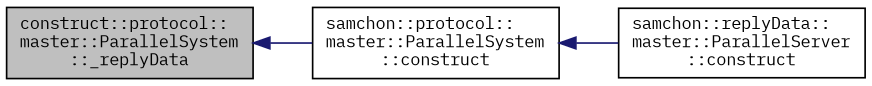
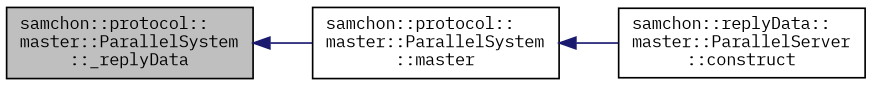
node "construct::protocol:: master::ParallelSystem ::_replyData": label "construct::protocol:: master::ParallelSystem ::_replyData" -> "samchon::protocol:: master::ParallelSystem ::_replyData"
node "samchon::protocol:: master::ParallelSystem ::construct": label "samchon::protocol:: master::ParallelSystem ::construct" -> "samchon::protocol:: master::ParallelSystem ::master"
